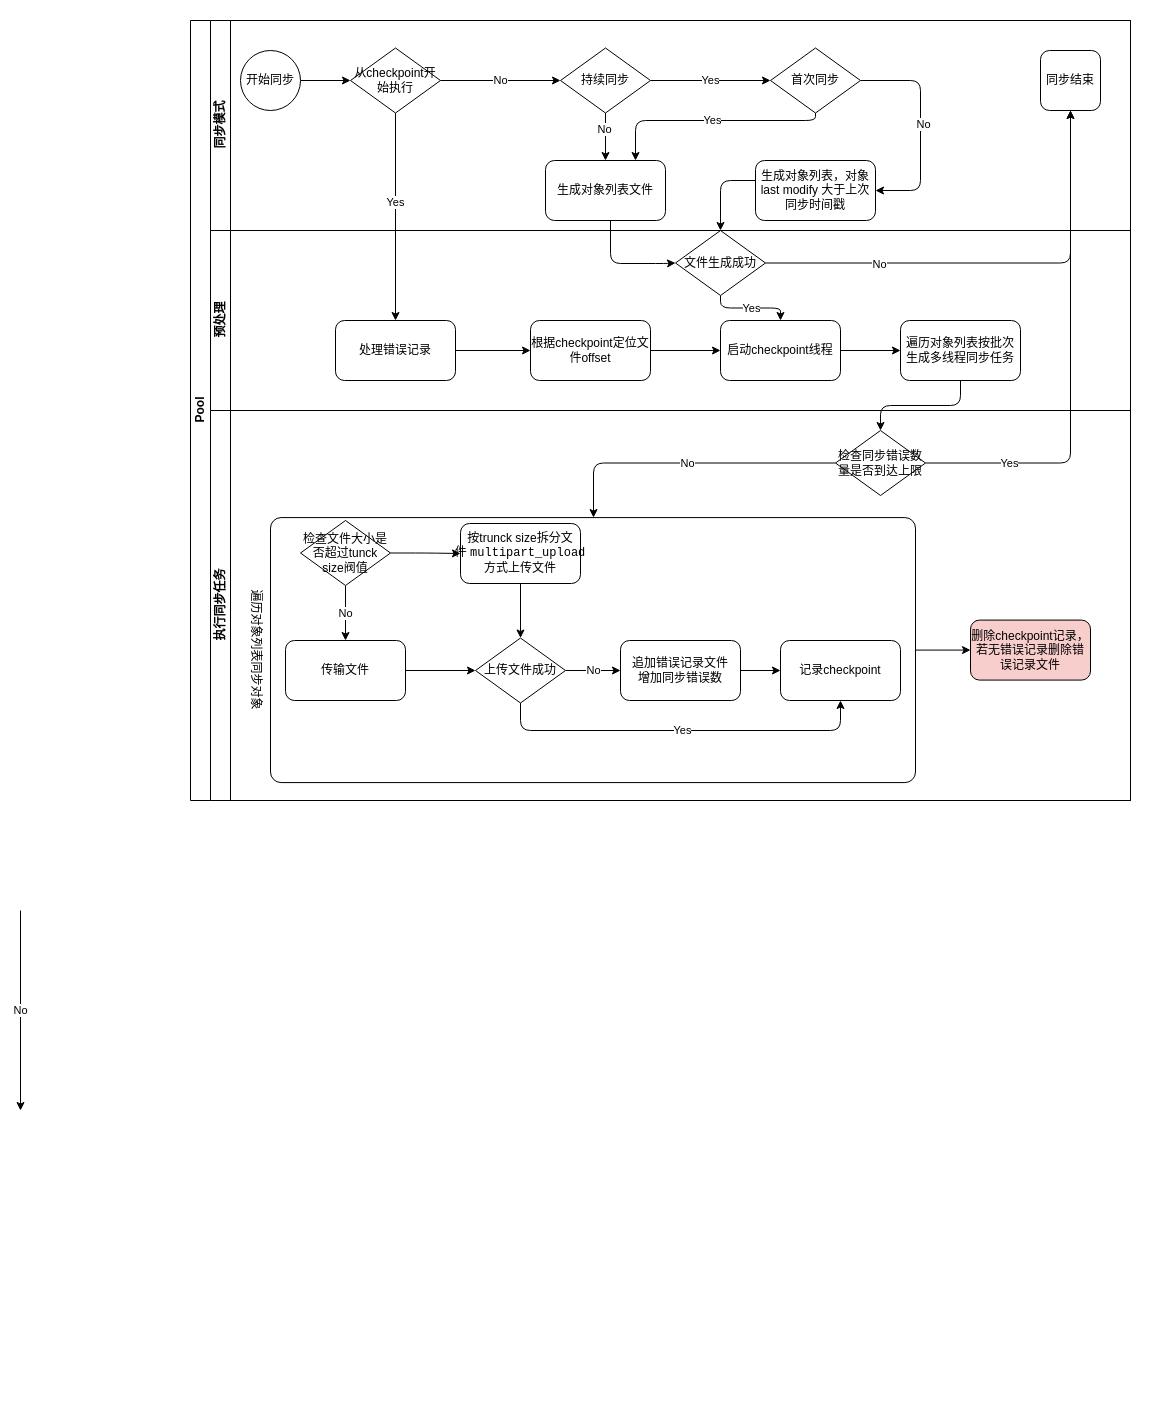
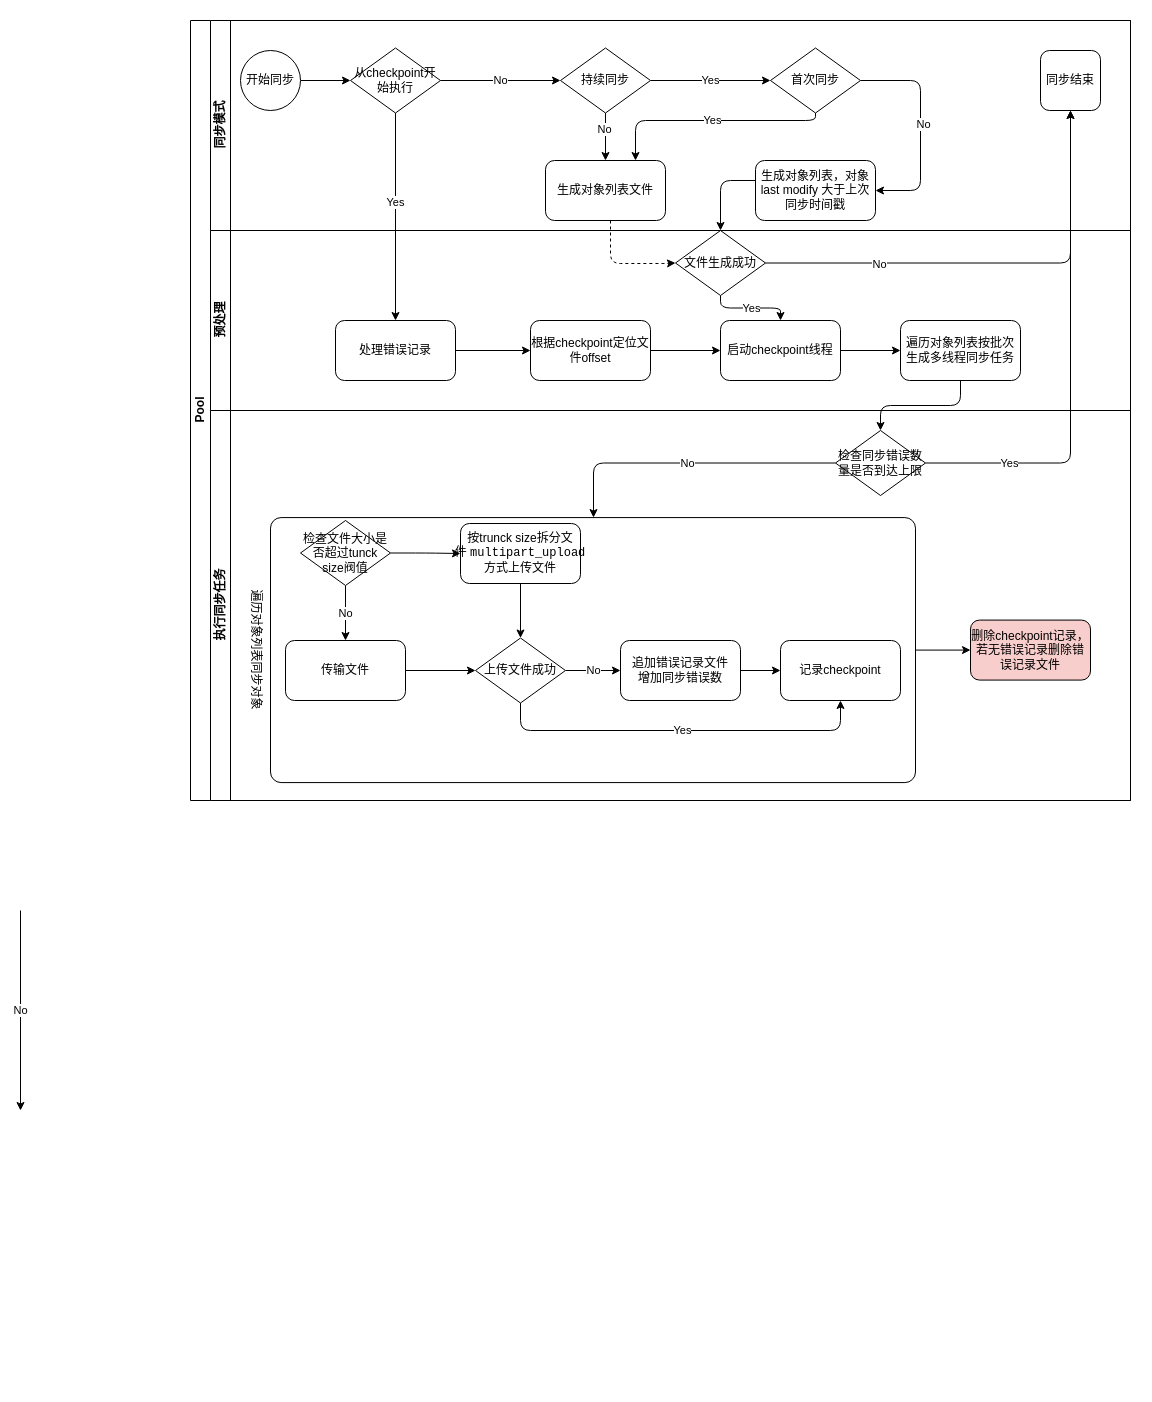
edge "生成对象列表文件" -> "文件生成成功": style solid -> dashed
